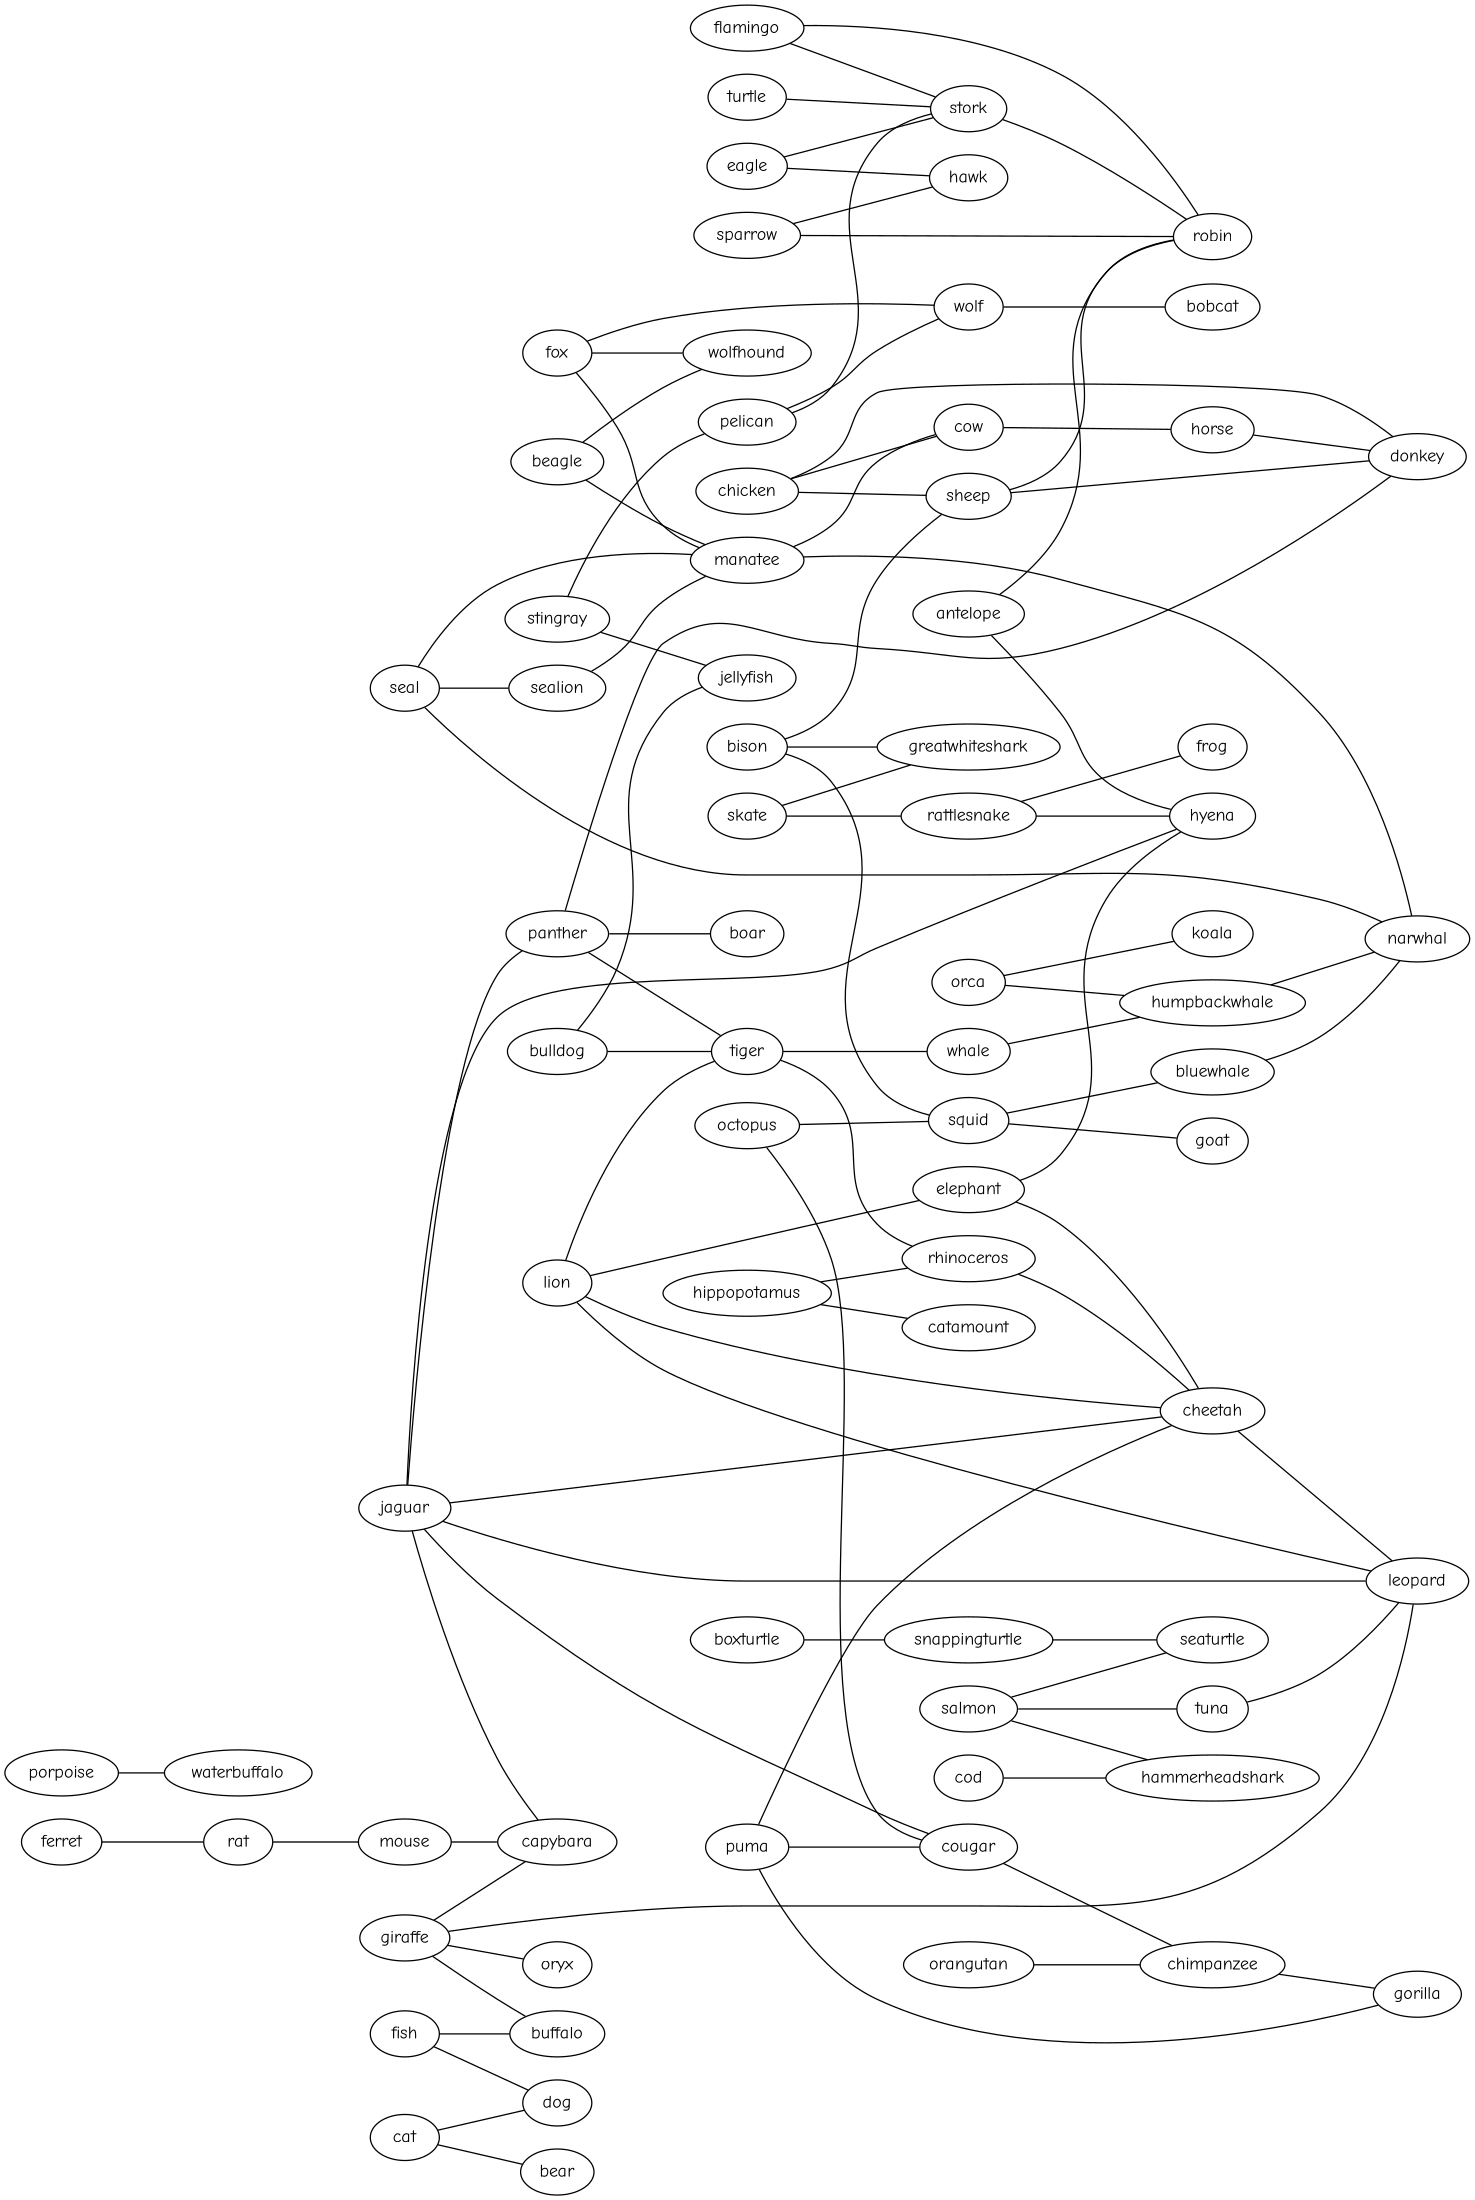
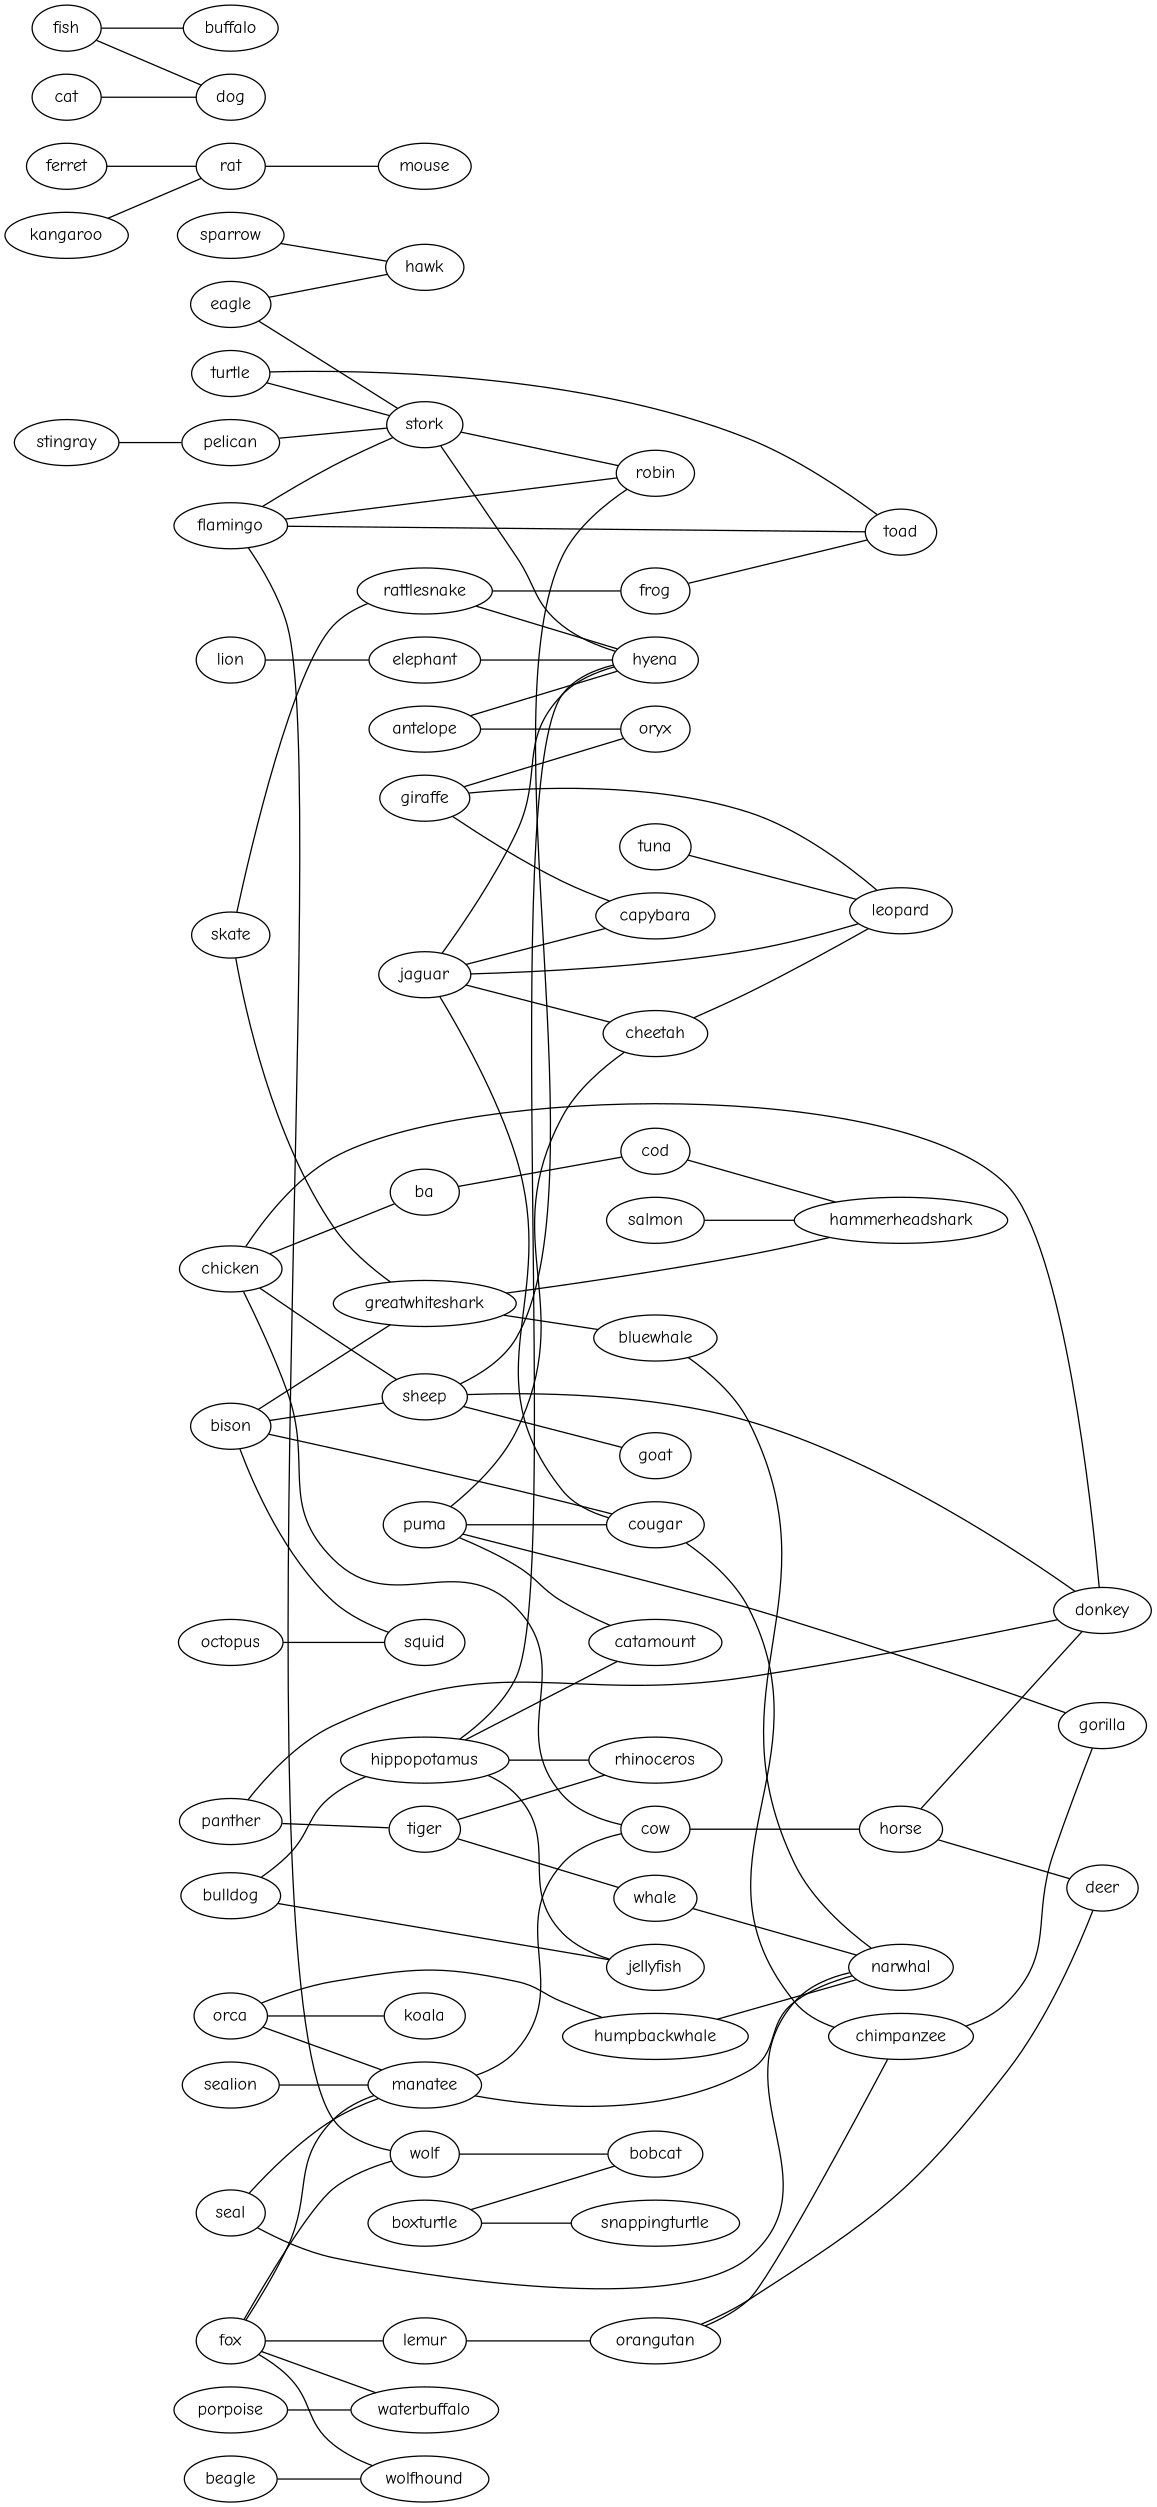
node "kangaroo": added
edge "sparrow" -- "robin": removed
edge "wolf" -- "pelican": now "wolf" -- "flamingo"
edge "robin" -- "antelope": now "oryx" -- "antelope"
edge "beagle" -- "manatee": now "orca" -- "manatee"
node "toad": added
edge "stork" -- "hyena": added
edge "stingray" -- "jellyfish": now "hippopotamus" -- "jellyfish"
edge "seal" -- "sealion": removed
node "boar": removed
edge "humpbackwhale" -- "whale": now "narwhal" -- "whale"
edge "bulldog" -- "tiger": now "bulldog" -- "hippopotamus"
edge "bluewhale" -- "squid": now "bluewhale" -- "greatwhiteshark"
edge "squid" -- "goat": now "sheep" -- "goat"
edge "hyena" -- "hippopotamus": added
edge "tiger" -- "lion": removed
node "ba": added
edge "panther" -- "jaguar": removed
edge "hammerheadshark" -- "greatwhiteshark": added
edge "elephant" -- "cheetah": removed
edge "rhinoceros" -- "cheetah": removed
edge "lion" -- "cheetah": removed
edge "lion" -- "leopard": removed
edge "octopus" -- "cougar": now "bison" -- "cougar"
edge "puma" -- "catamount": added
node "seaturtle": removed
edge "salmon" -- "tuna": removed
edge "mouse" -- "capybara": removed
node "deer": added
edge "giraffe" -- "buffalo": removed
node "bear": removed
edge "bobcat" -- "boxturtle": added
node "lemur": added
edge "fox" -- "waterbuffalo": added
